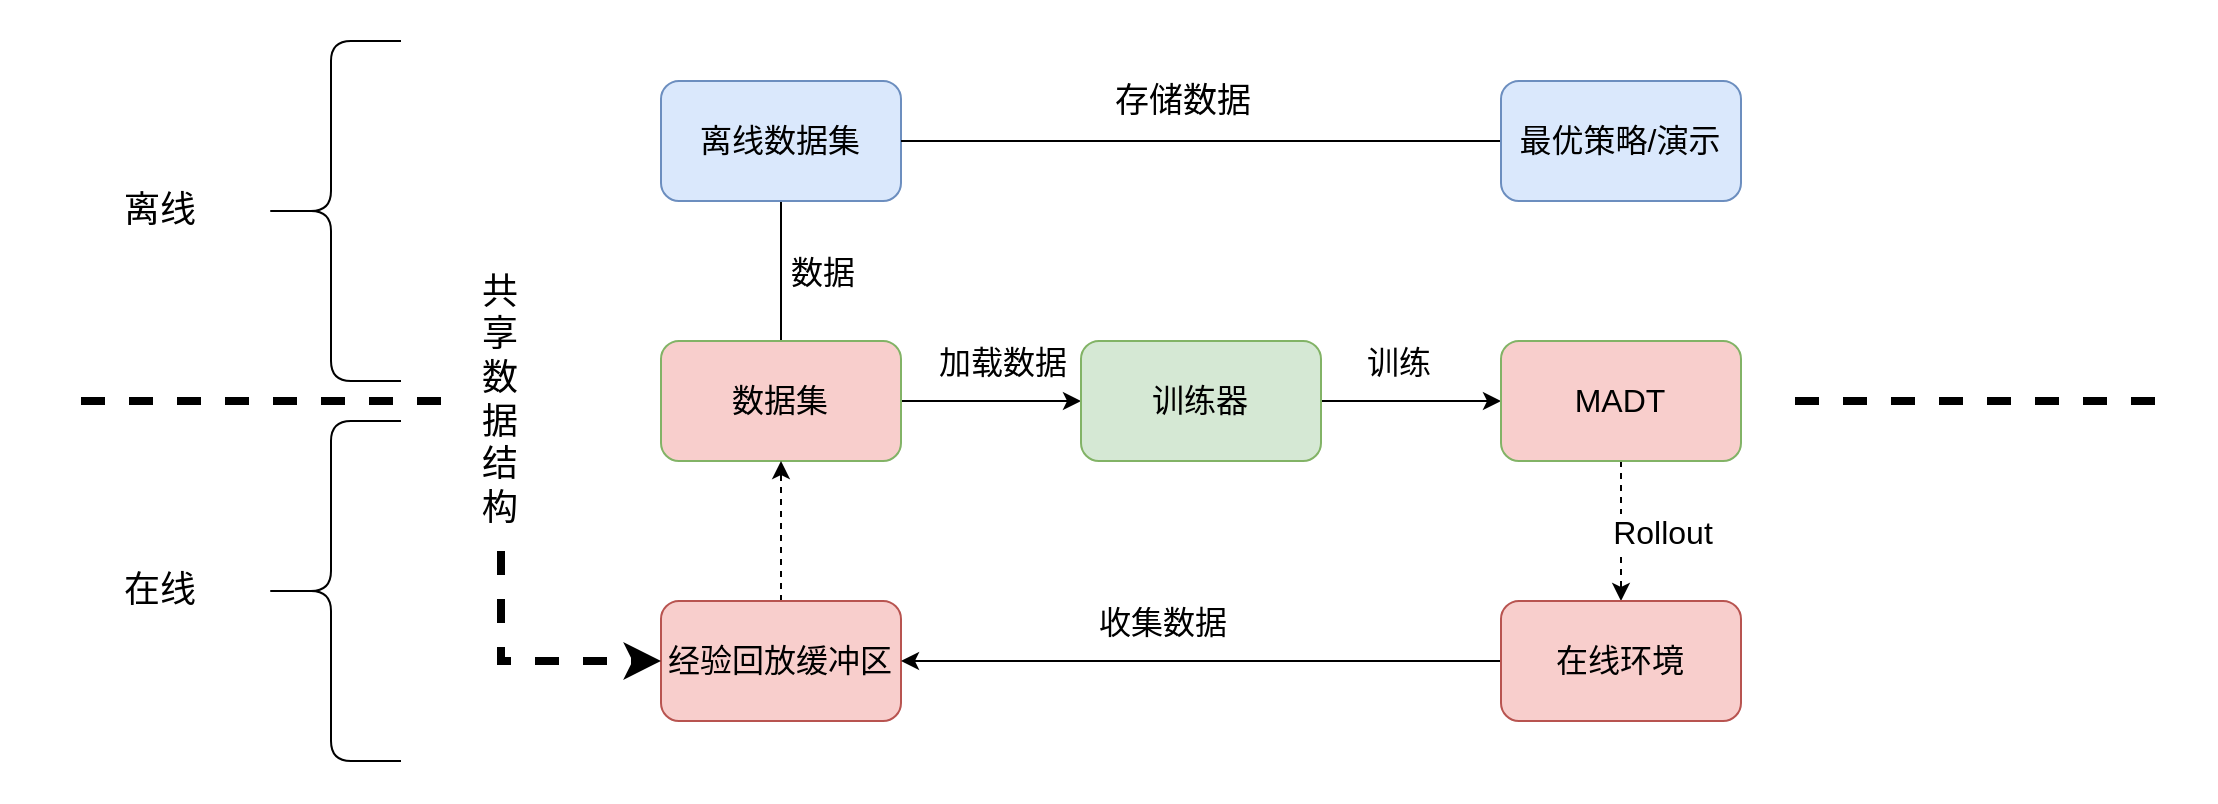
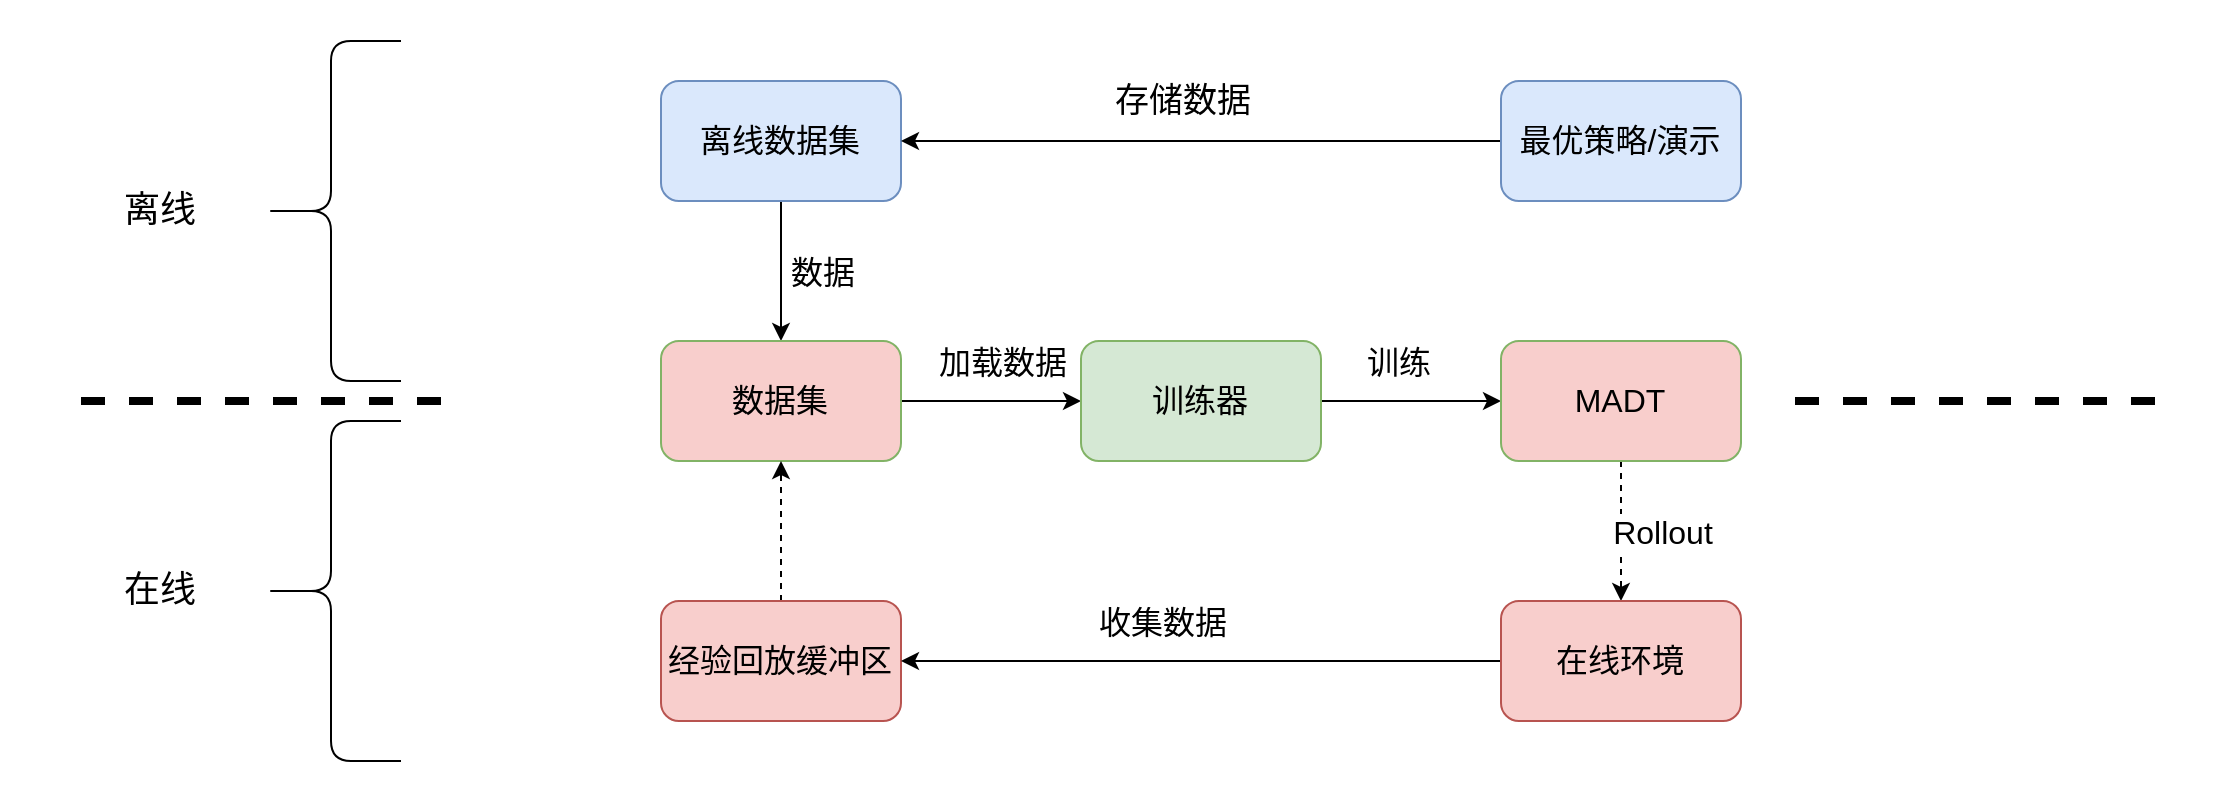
edge "离线数据集" -- "最优策略/演示": arrowhead none -> classic
edge "离线数据集" -- "数据集": arrowhead none -> classic
node "共享数据结构": removed
edge "共享数据结构" -> "经验回放缓冲区": removed
